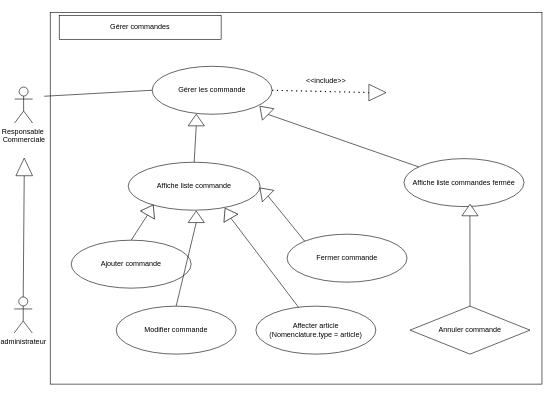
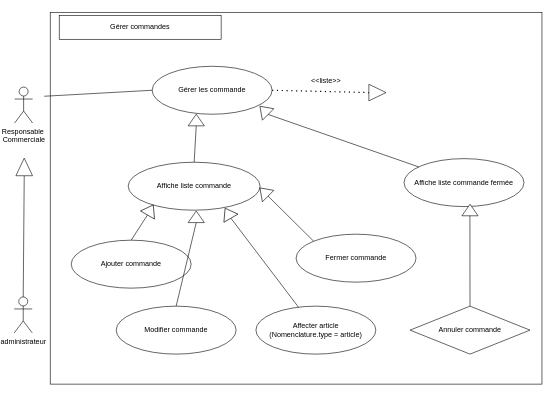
node "<<include>>": label "<<include>>" -> "<<liste>>"
node "Affiche liste commandes fermée": label "Affiche liste commandes fermée" -> "Affiche liste commande fermée"
node "Fermer commande": moved (347, 258) -> (356, 258)
